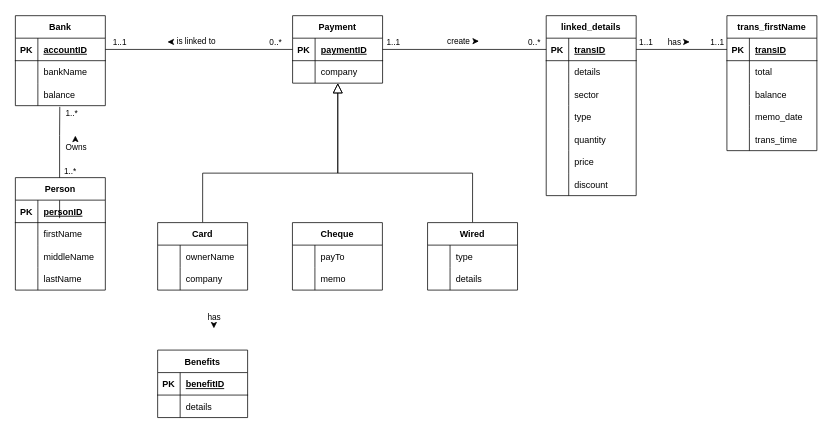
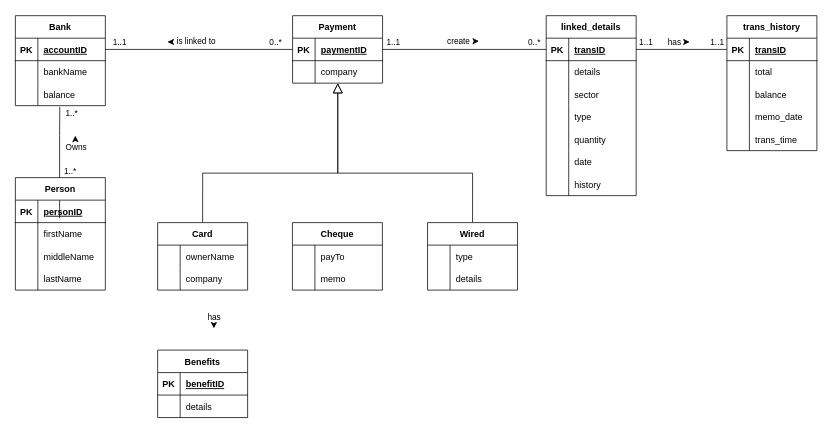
node "trans_firstName": label "trans_firstName" -> "trans_history"
node "price": label "price" -> "date"
node "discount": label "discount" -> "history"
